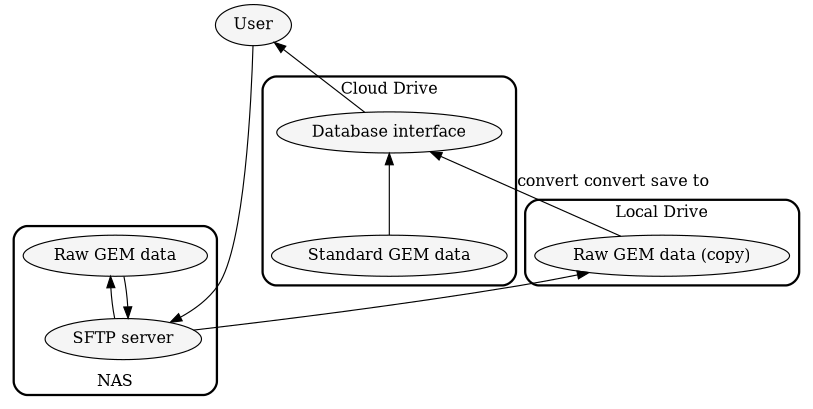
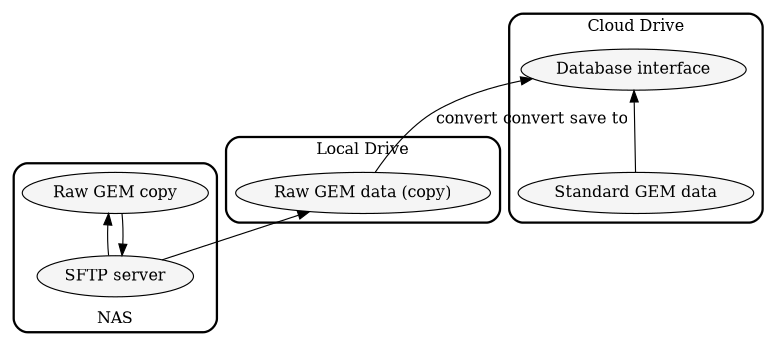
node "User": removed
node "Raw GEM data": label "Raw GEM data" -> "Raw GEM copy"
